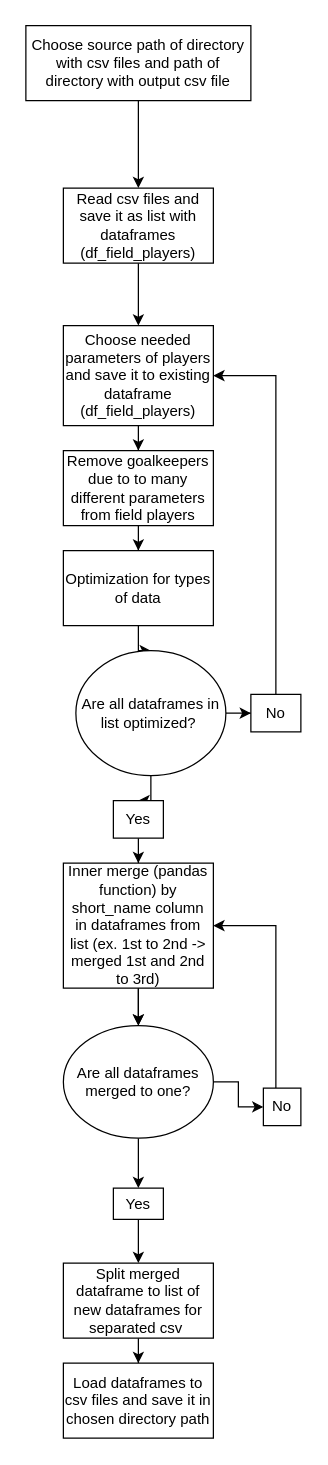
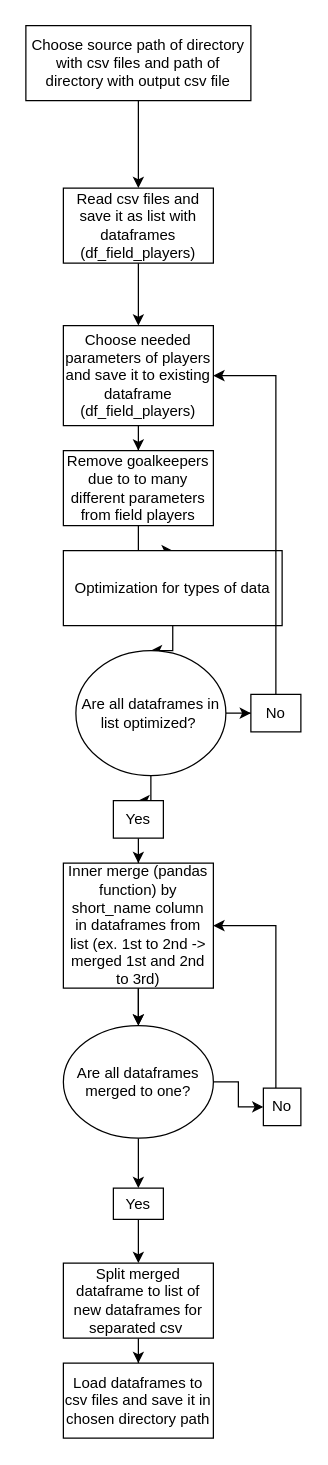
node "Optimization for types of data": size 150x75 -> 219x75
